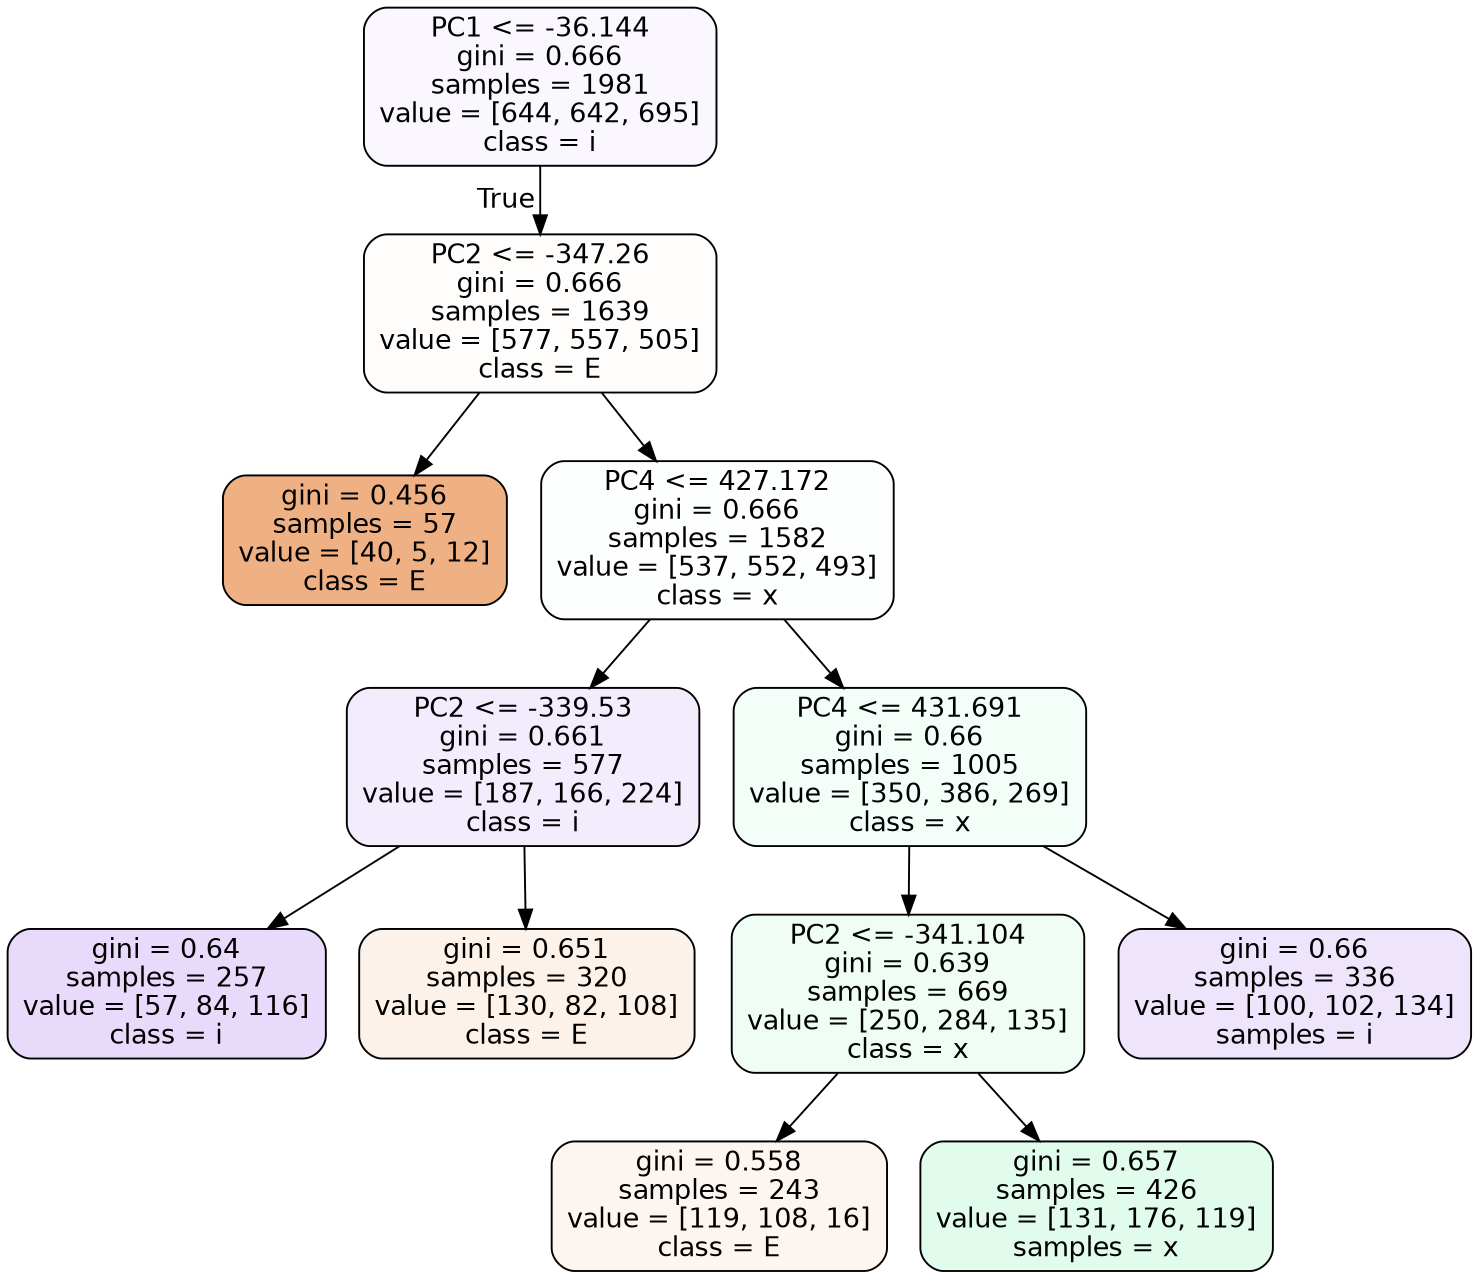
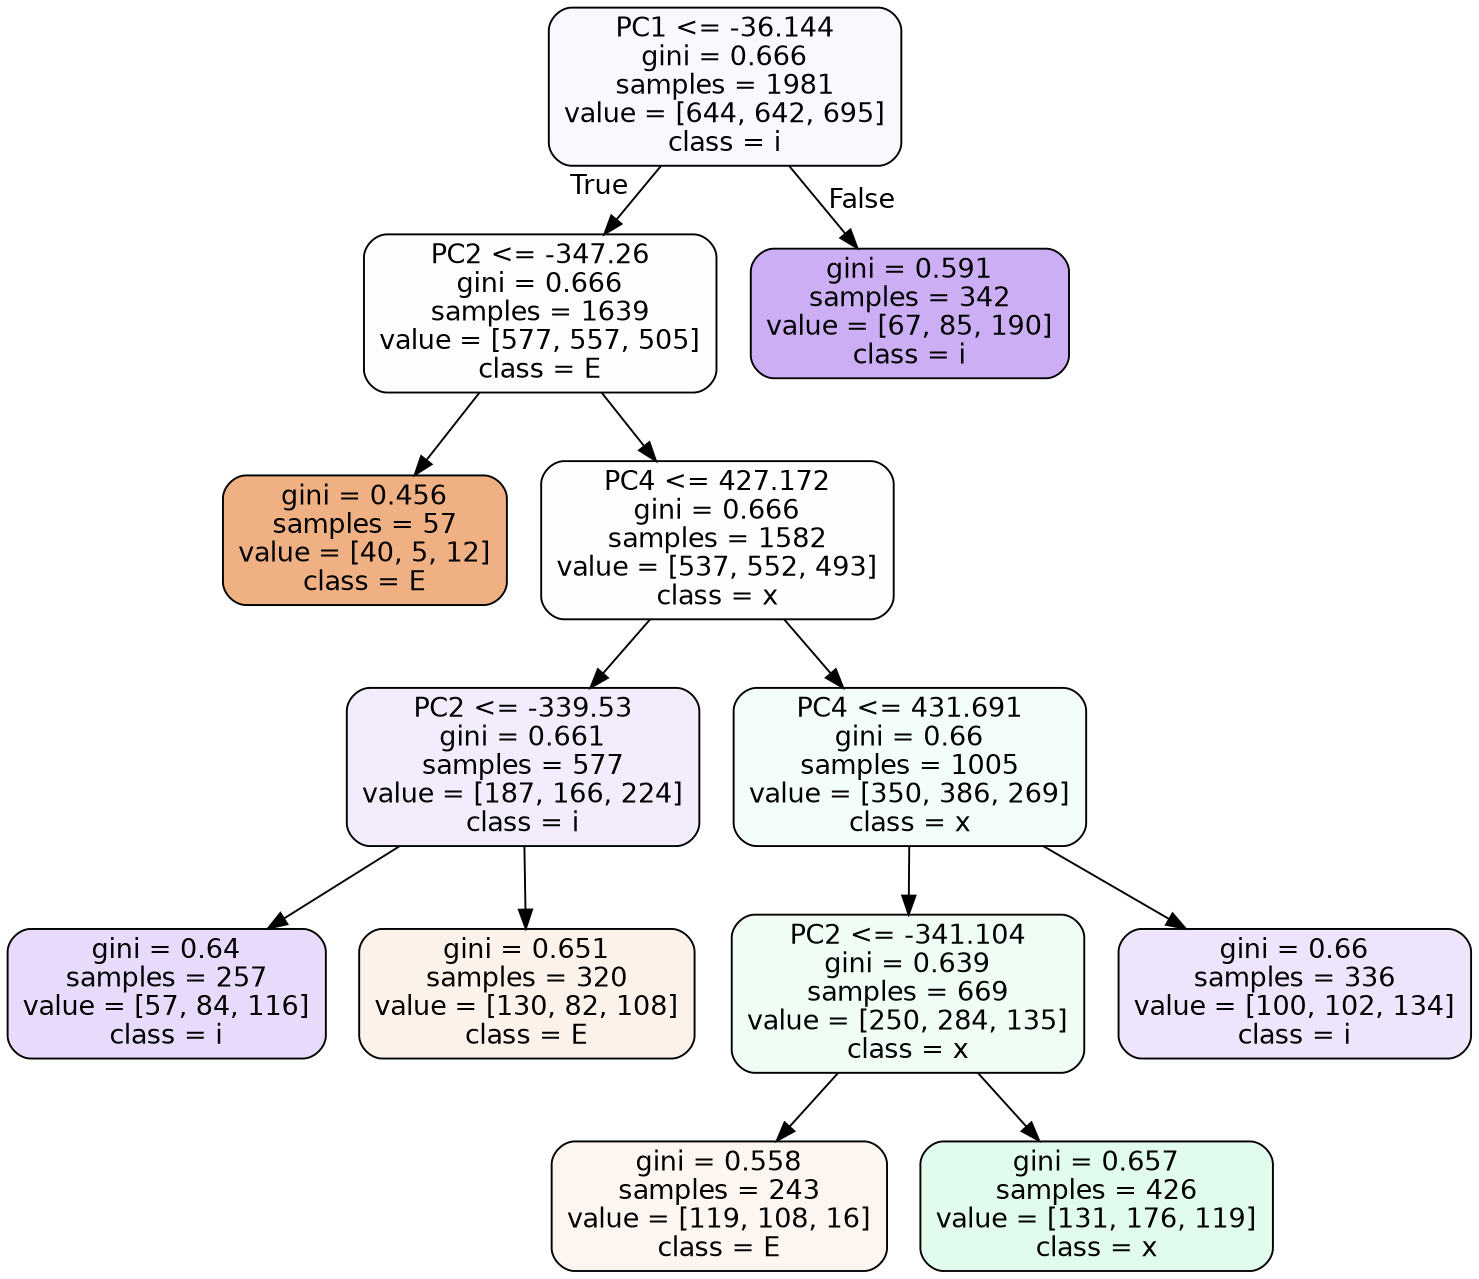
node "gini = 0.591 samples = 342 value = [67, 85, 190] class = i": added
node "gini = 0.66 samples = 336 value = [100, 102, 134] samples = i": label "gini = 0.66 samples = 336 value = [100, 102, 134] samples = i" -> "gini = 0.66 samples = 336 value = [100, 102, 134] class = i"
node "gini = 0.657 samples = 426 value = [131, 176, 119] samples = x": label "gini = 0.657 samples = 426 value = [131, 176, 119] samples = x" -> "gini = 0.657 samples = 426 value = [131, 176, 119] class = x"
